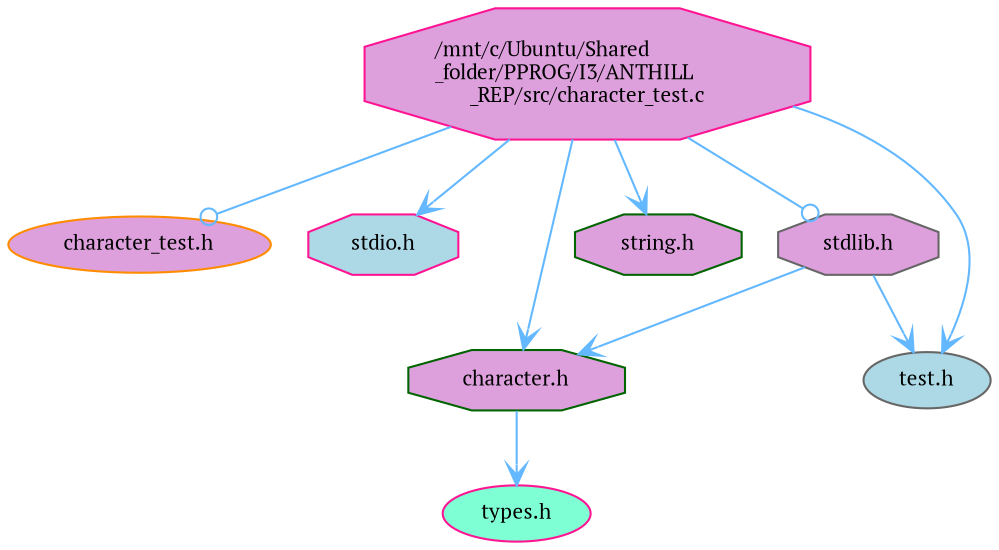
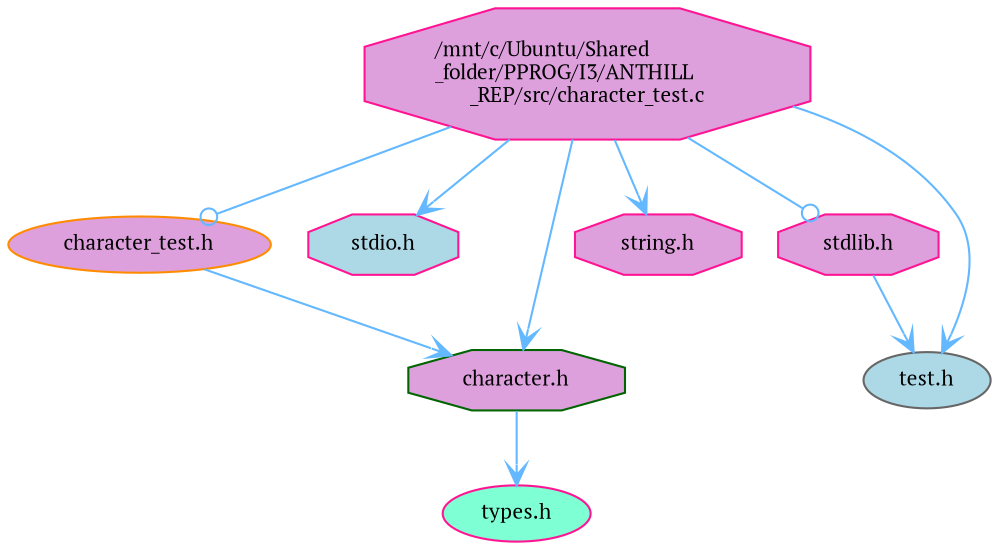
node "string.h": color darkgreen -> deeppink
node "stdlib.h": color gray40 -> deeppink
edge "stdlib.h" -> "character.h": now "character_test.h" -> "character.h"
